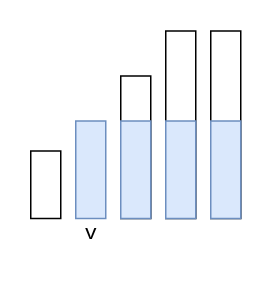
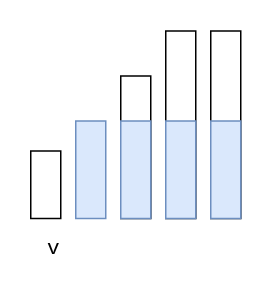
node "v": moved (91, 233) -> (53, 248)
